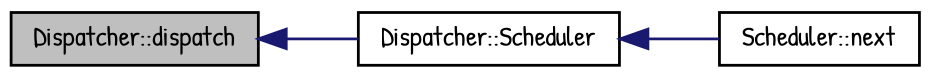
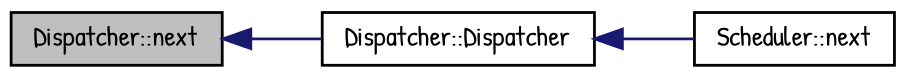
node "Dispatcher::dispatch": label "Dispatcher::dispatch" -> "Dispatcher::next"
node "Dispatcher::Scheduler": label "Dispatcher::Scheduler" -> "Dispatcher::Dispatcher"
